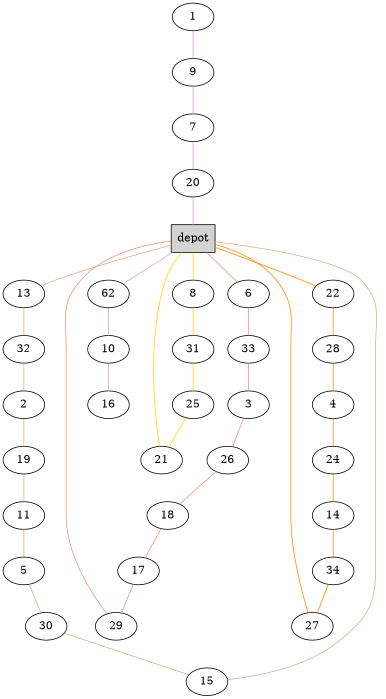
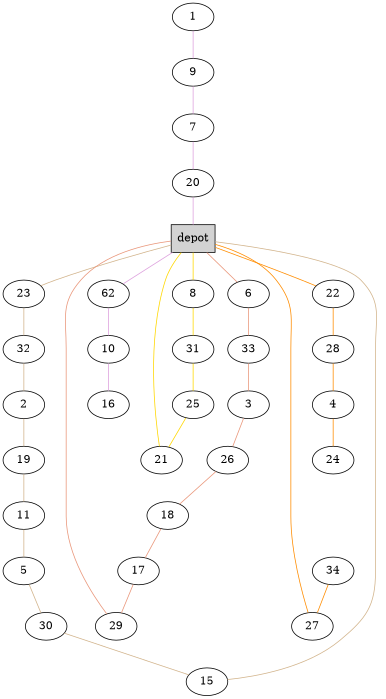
node "13": label "13" -> "23"
node "14": removed
